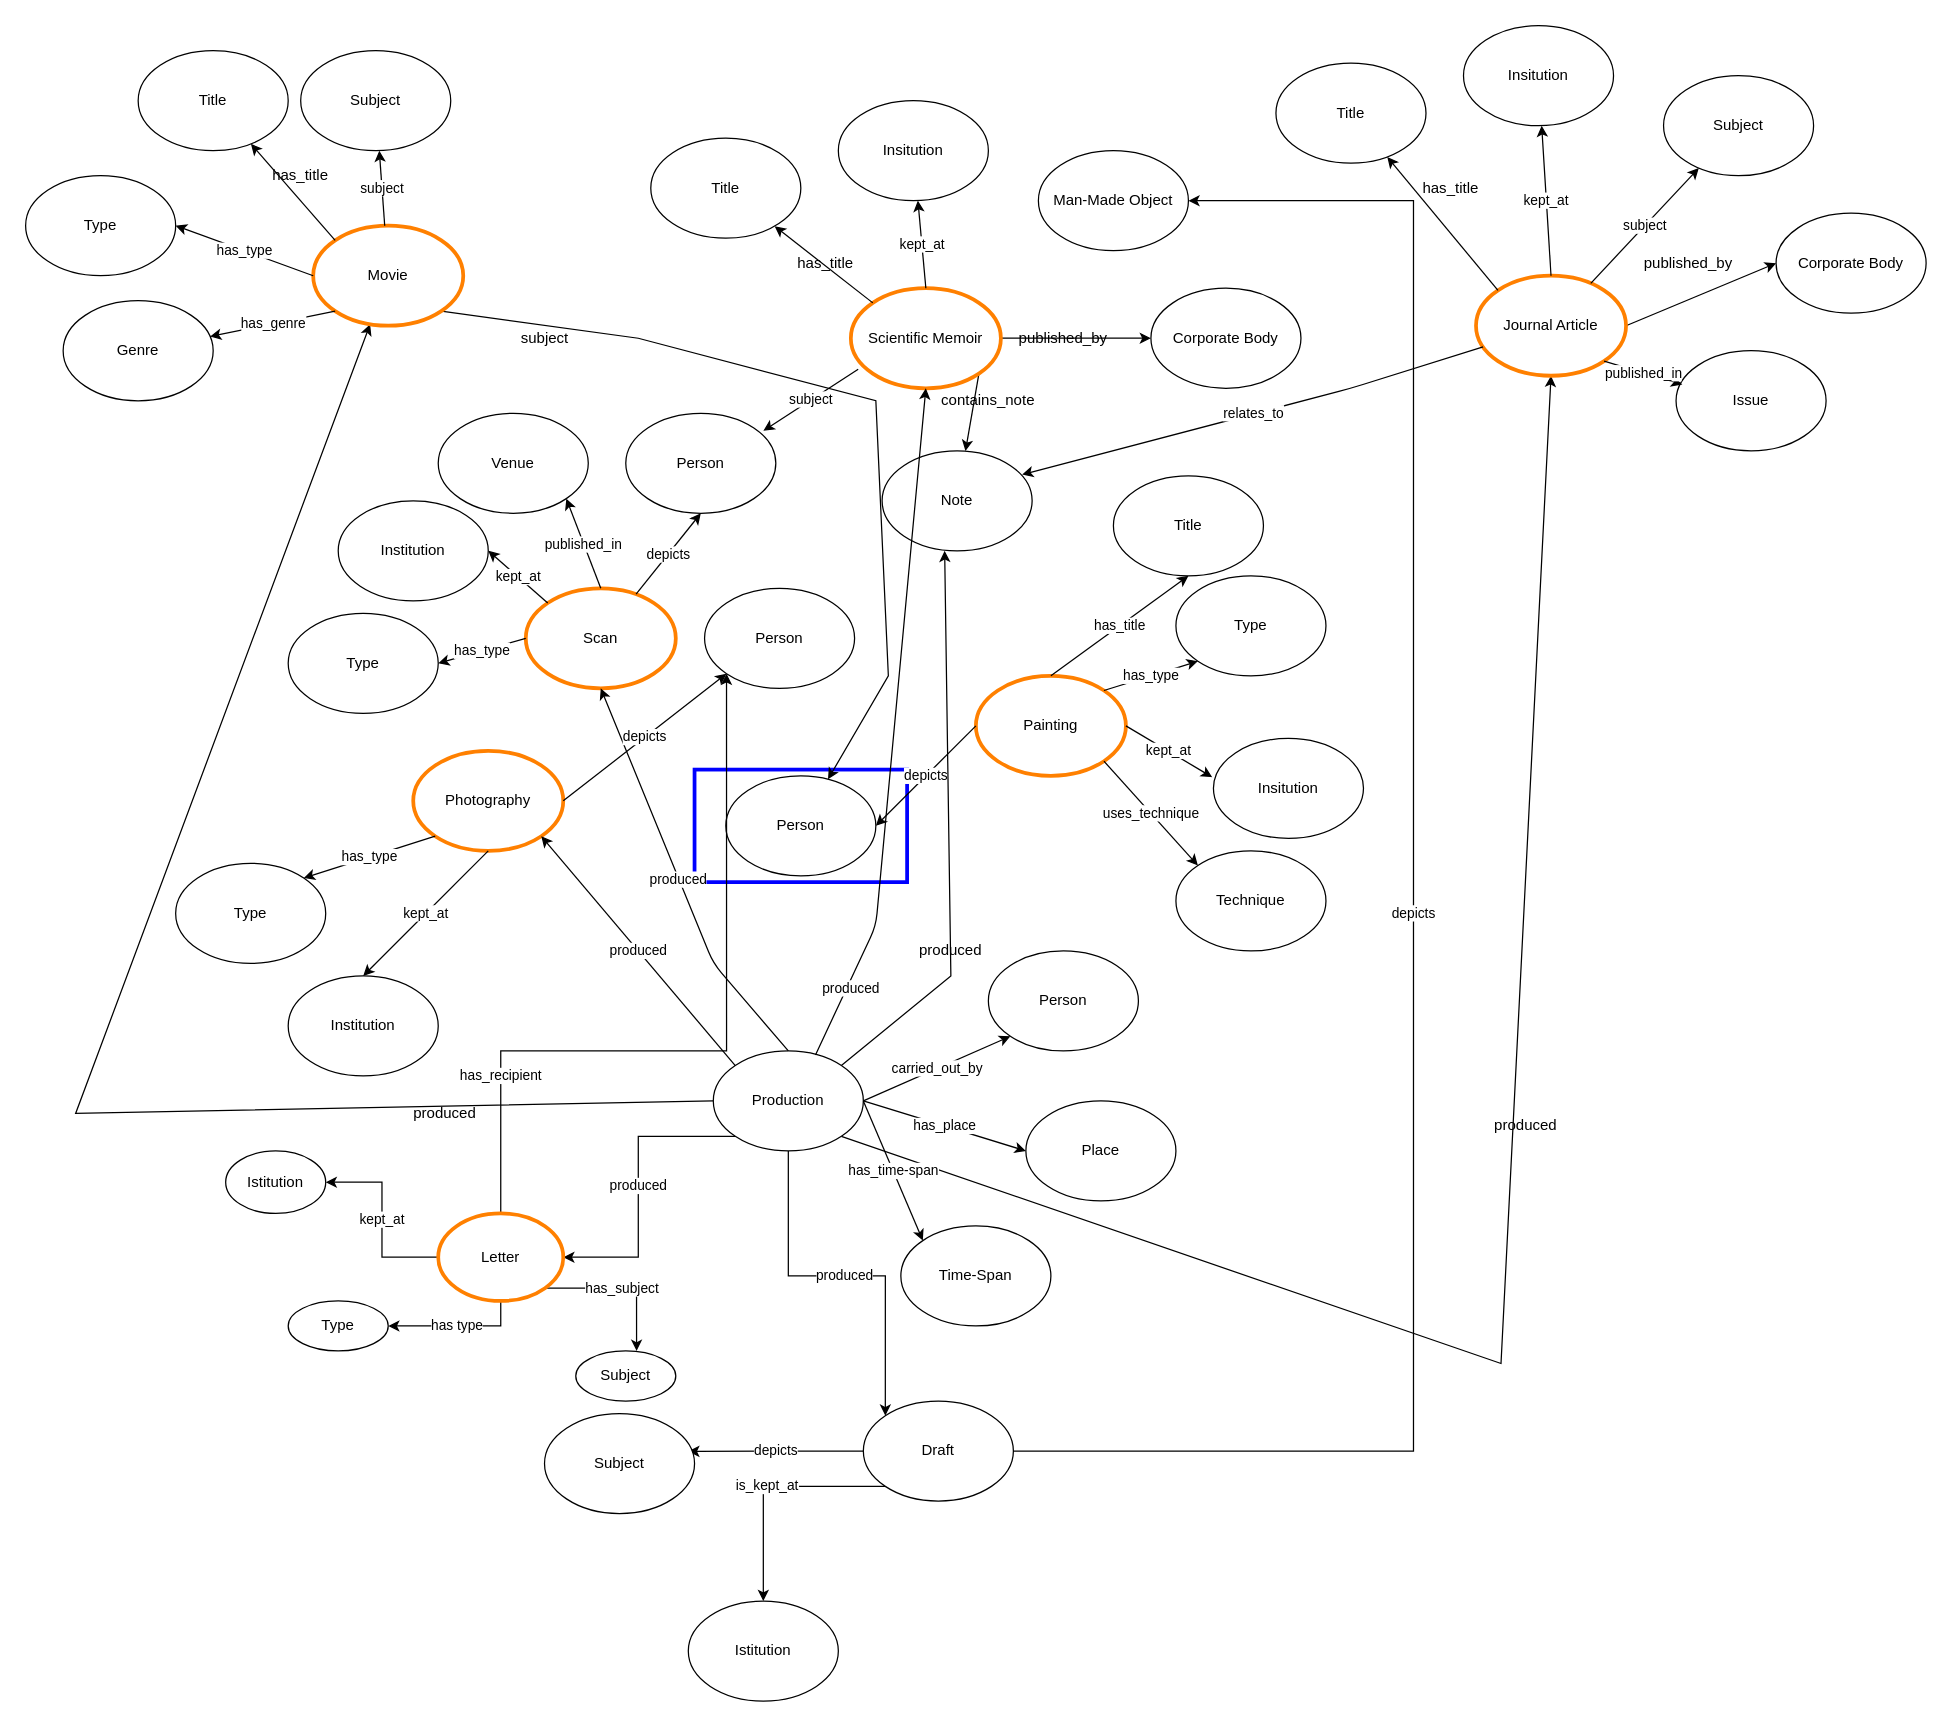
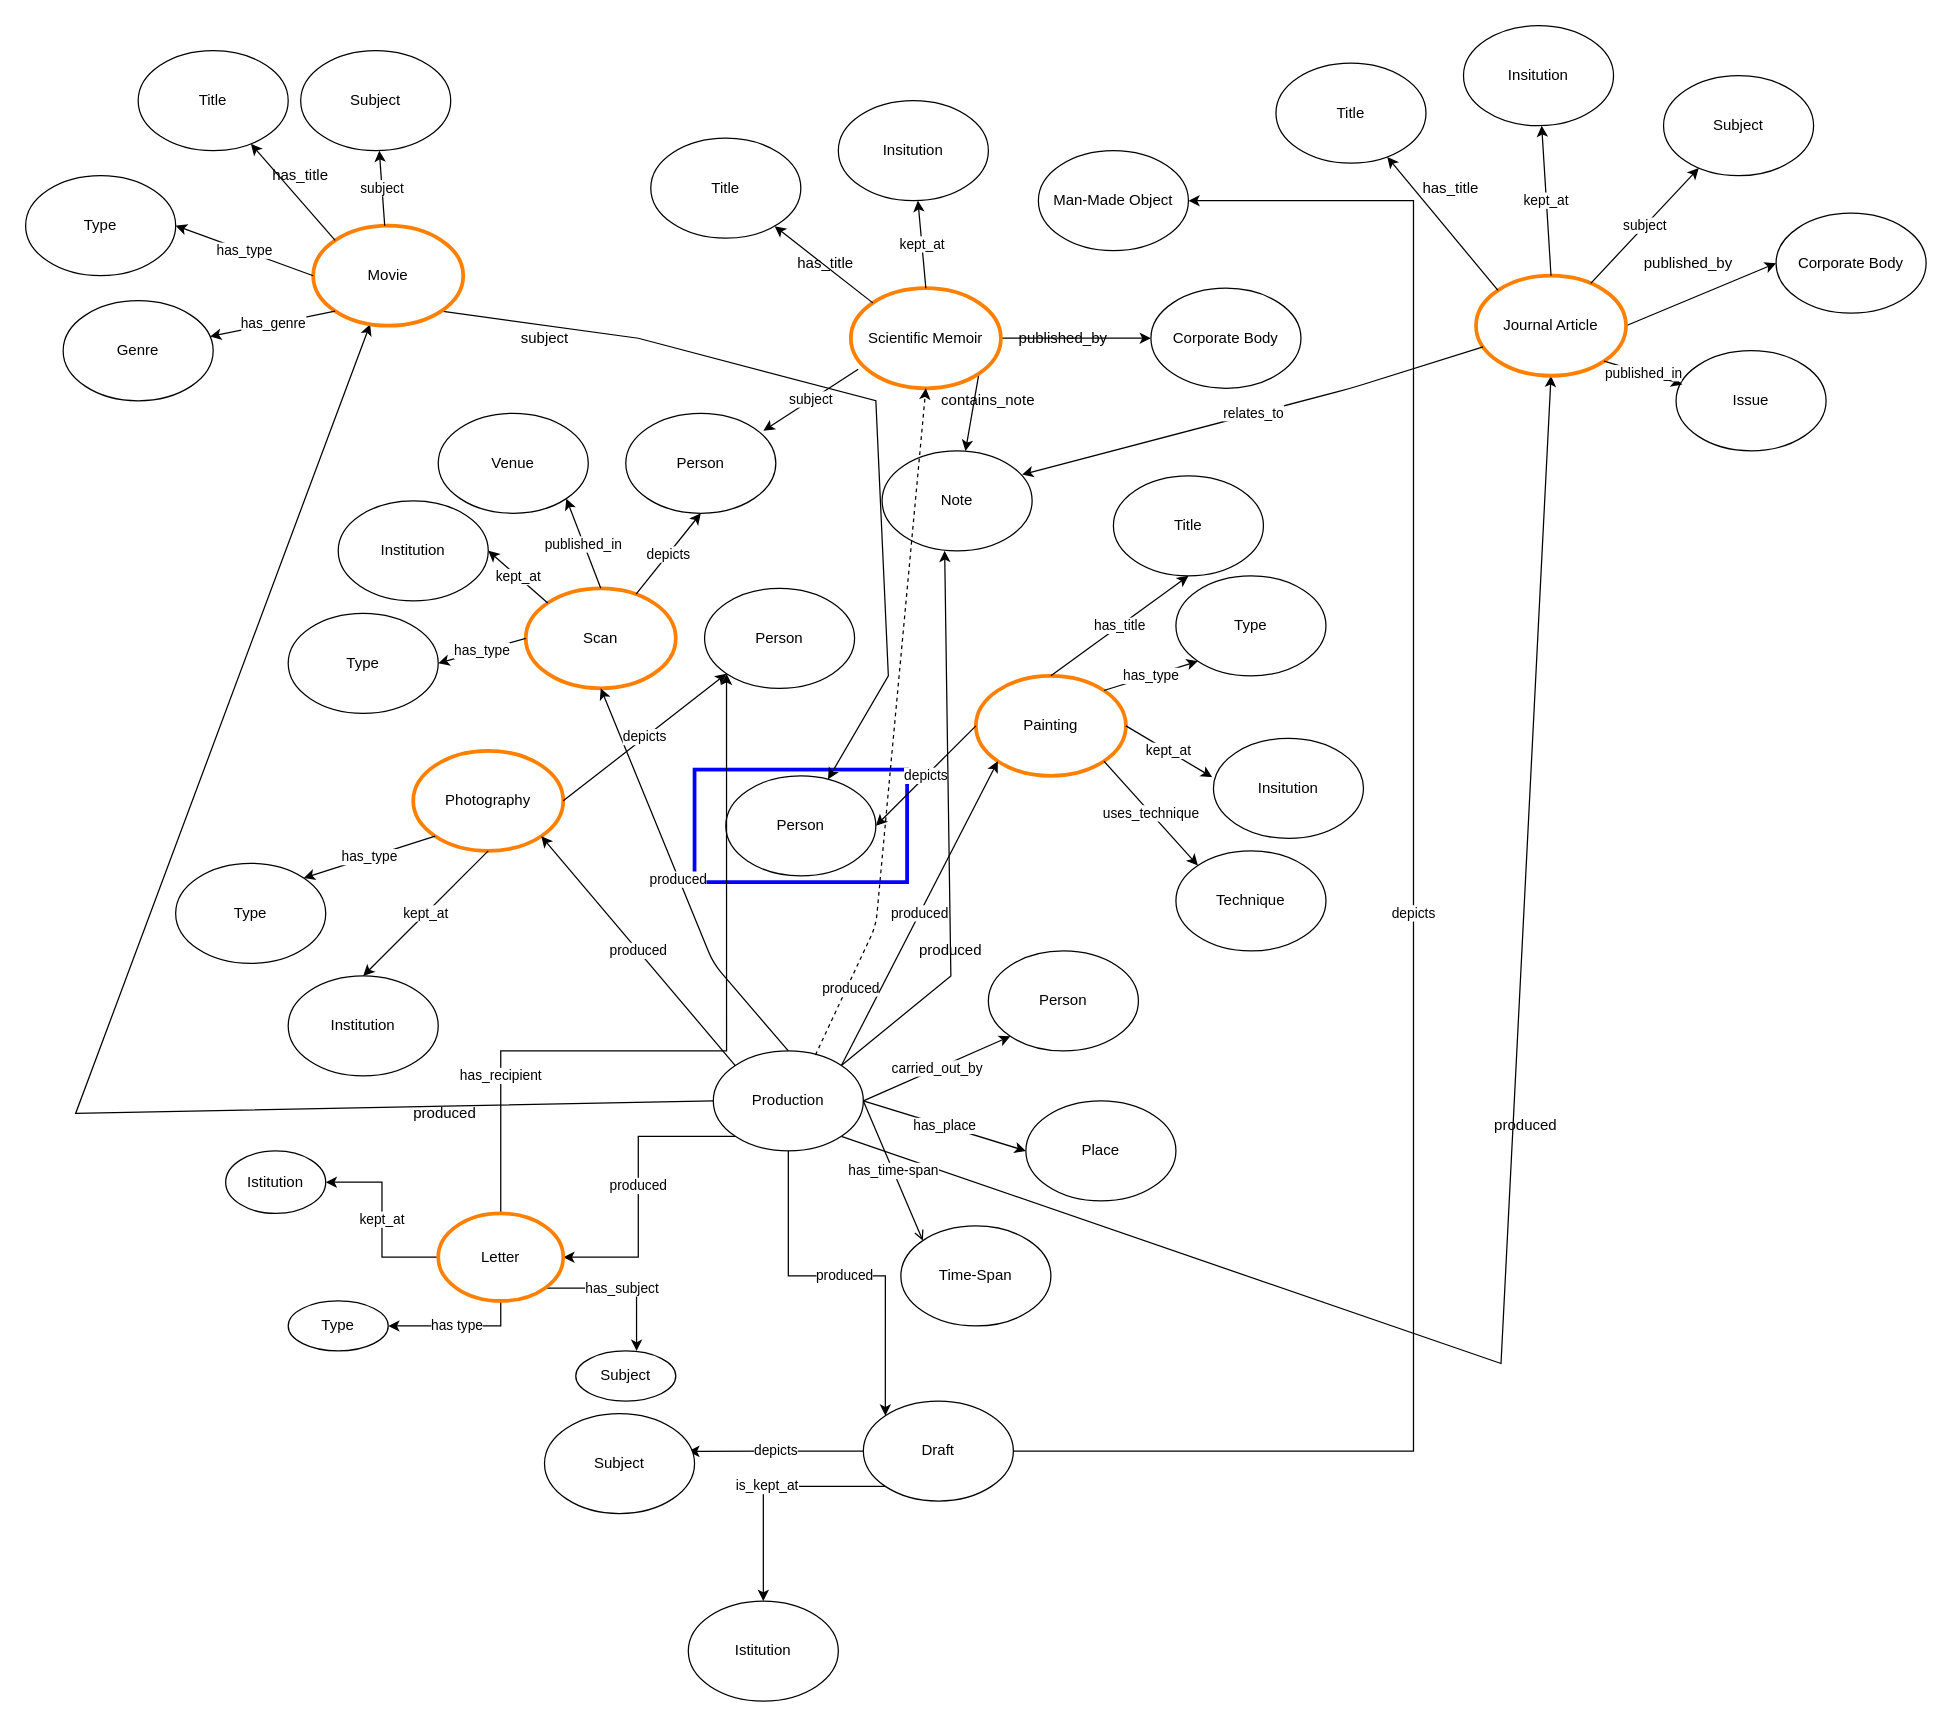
edge "Production" -> "Scientific Memoir": style solid -> dashed
edge "Production" -> "Painting": added, label "produced"
edge "Production" -> "Time-Span": arrowhead classic -> open
